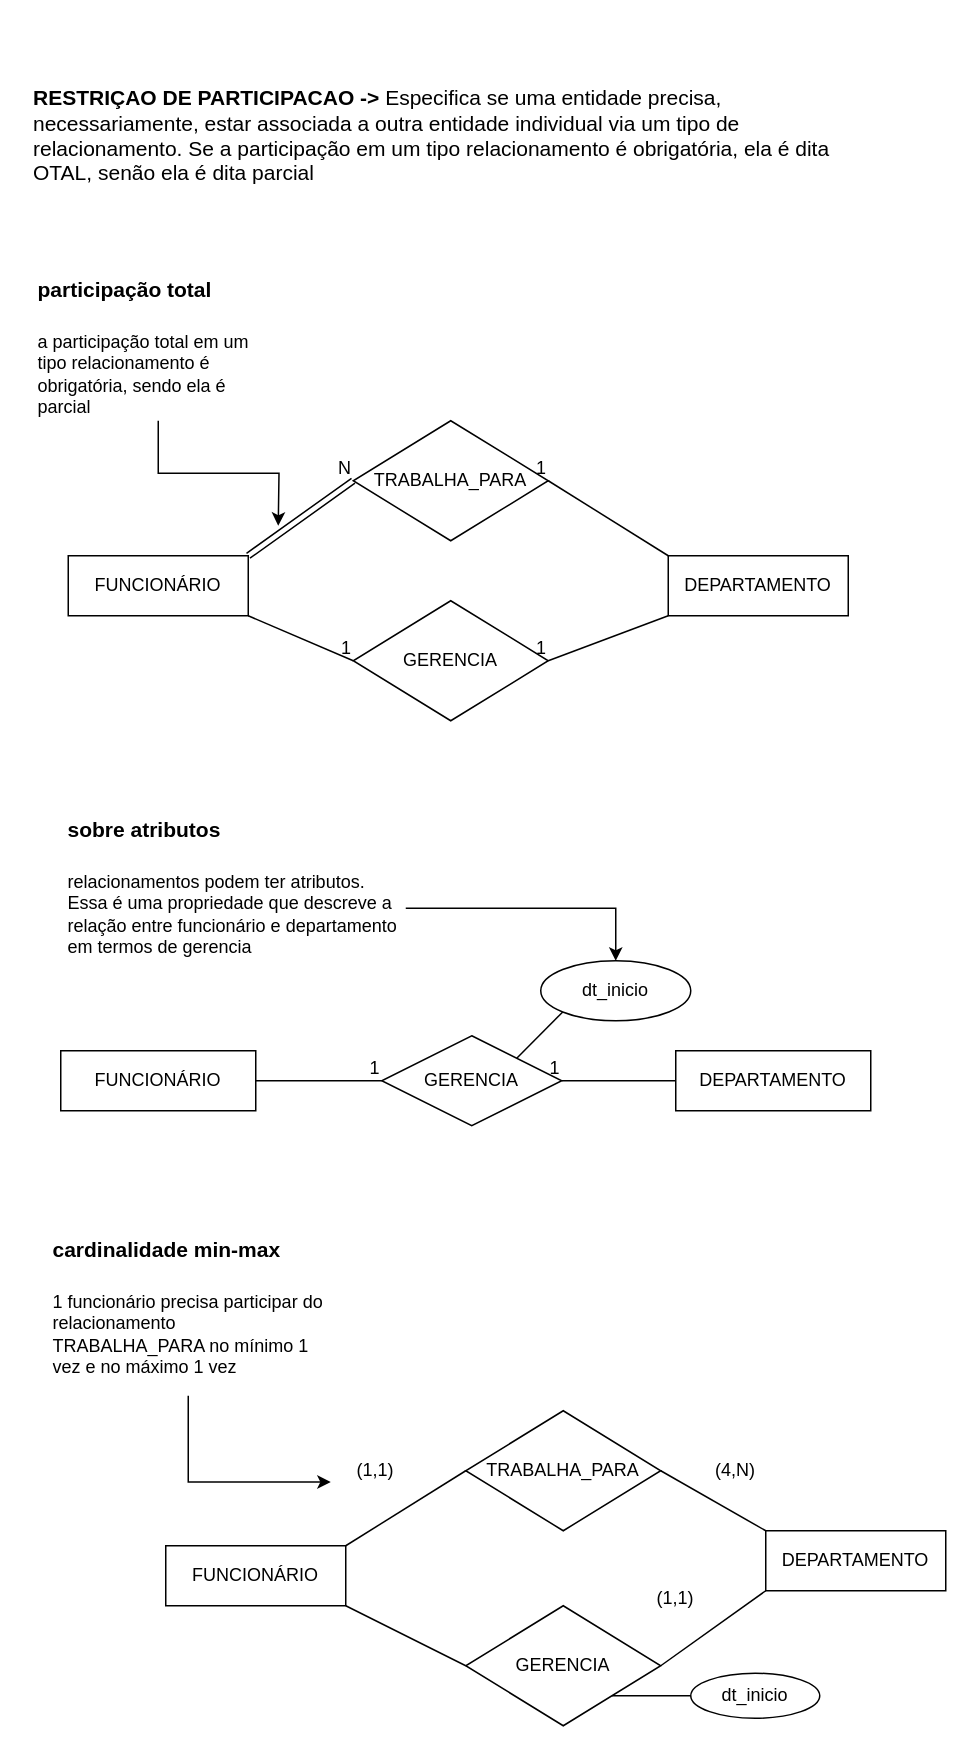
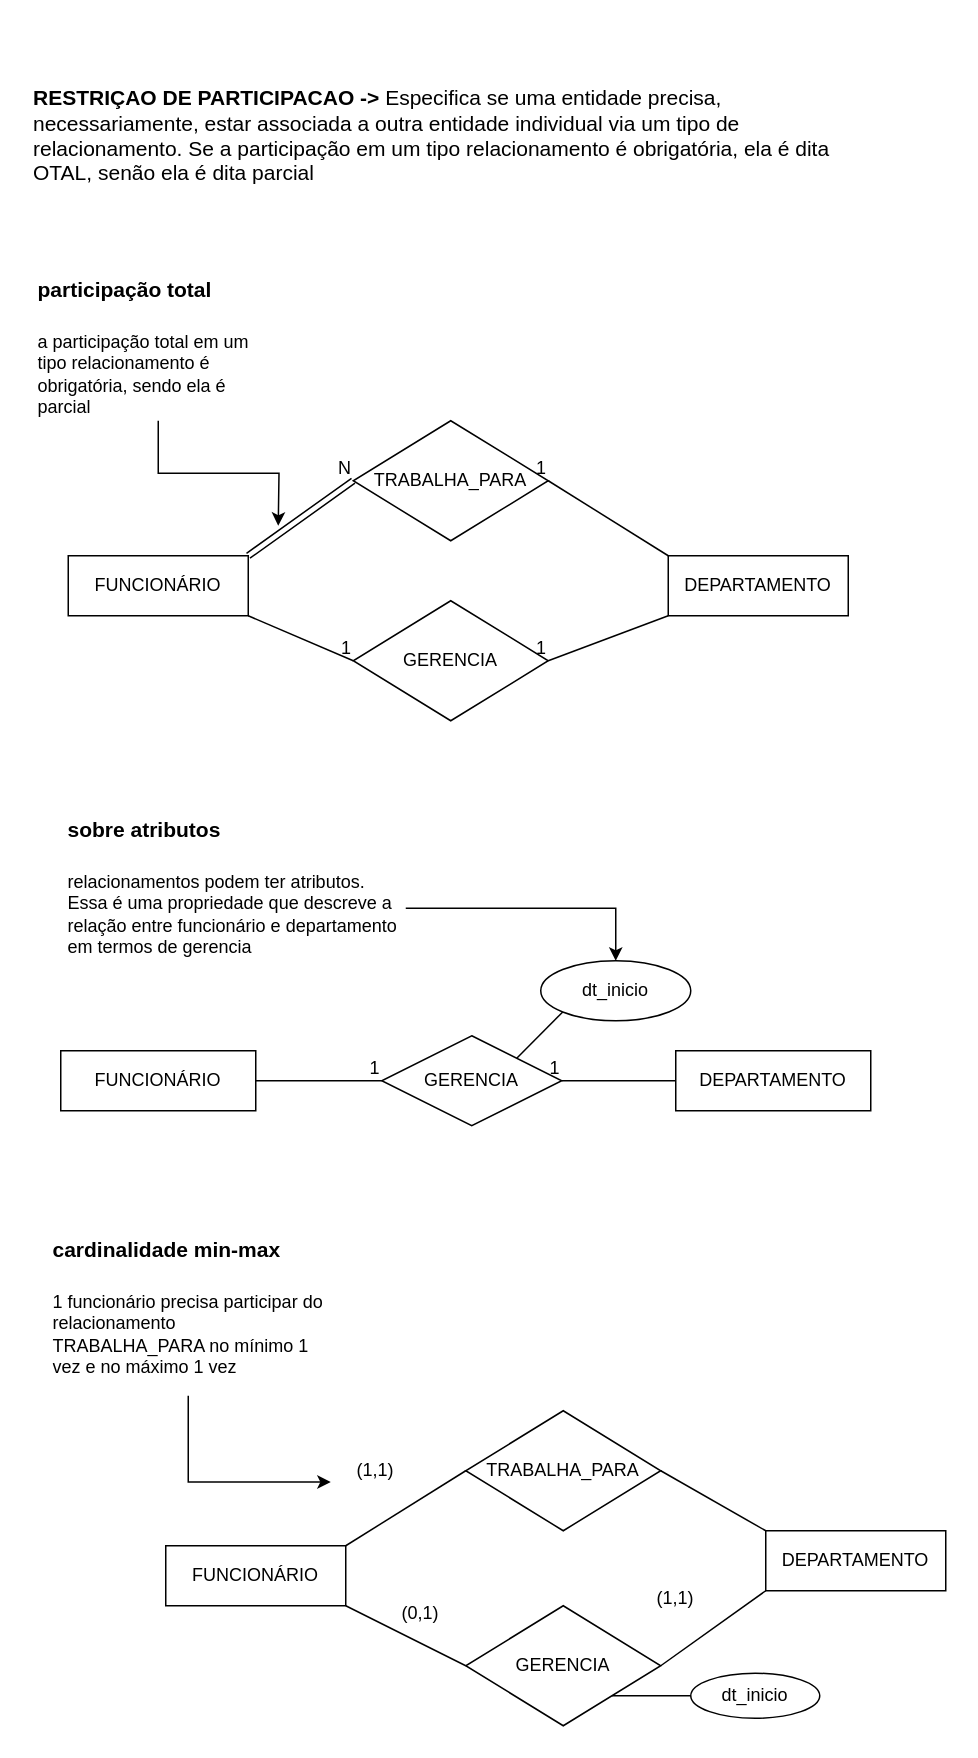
node "(4,N)": removed
node "(0,1)": added
